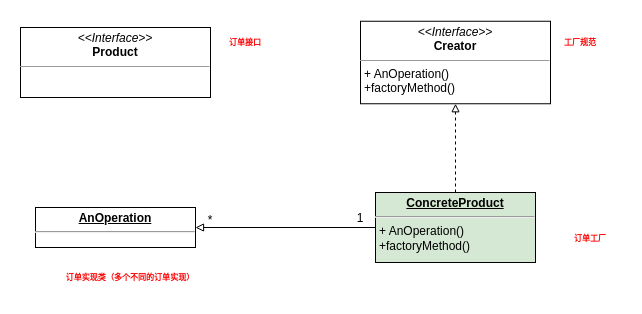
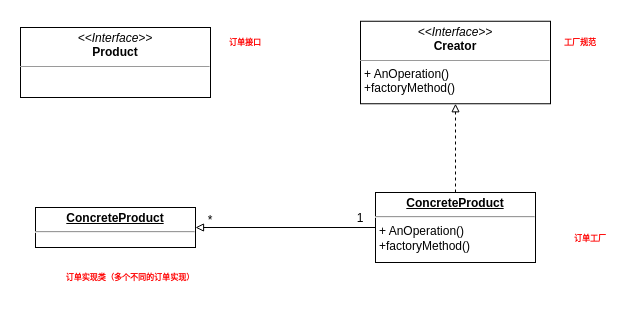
node "AnOperation": label "AnOperation" -> "ConcreteProduct"
node "ConcreteProduct + AnOperation() +factoryMethod()": fillcolor #d5e8d4 -> #ffffff
